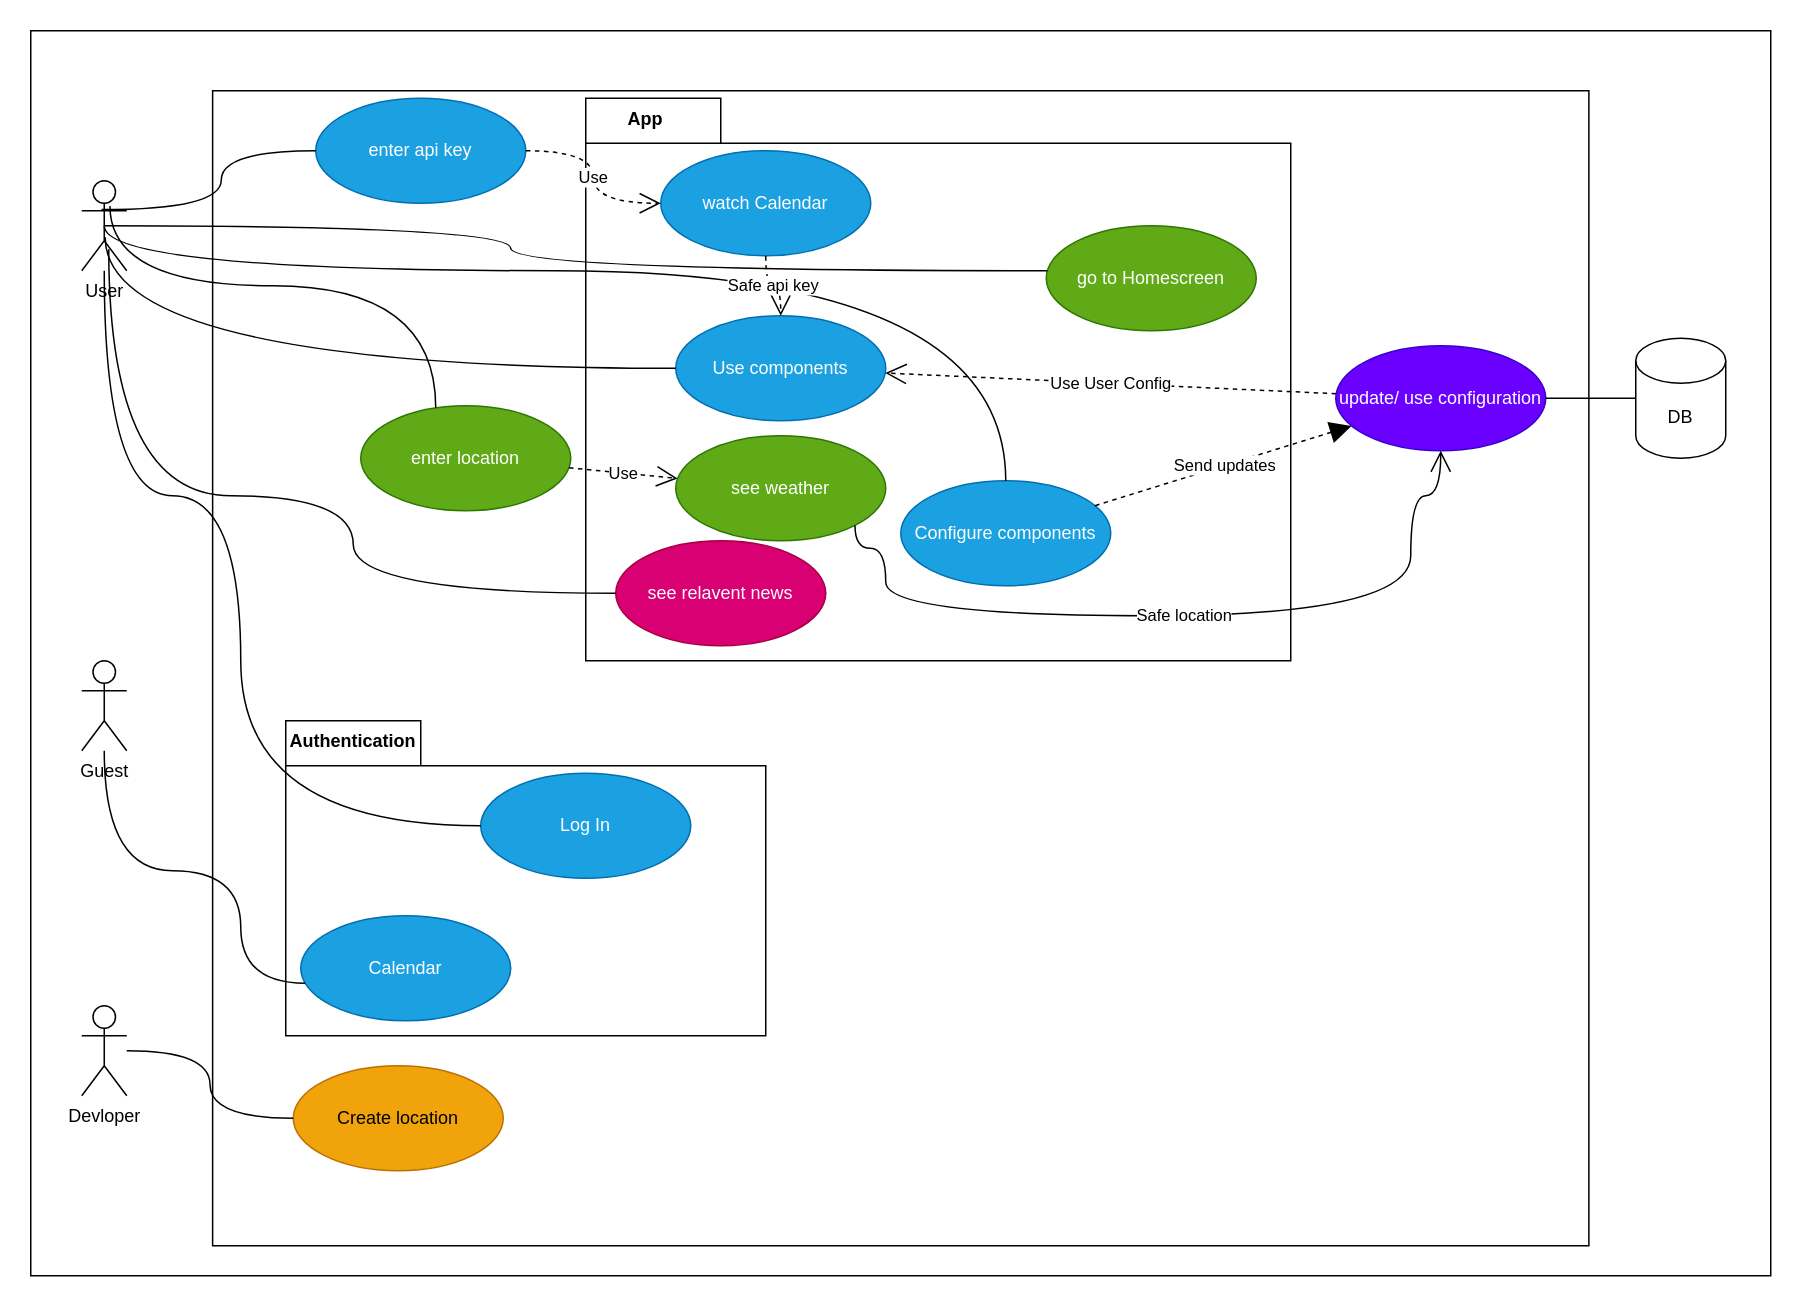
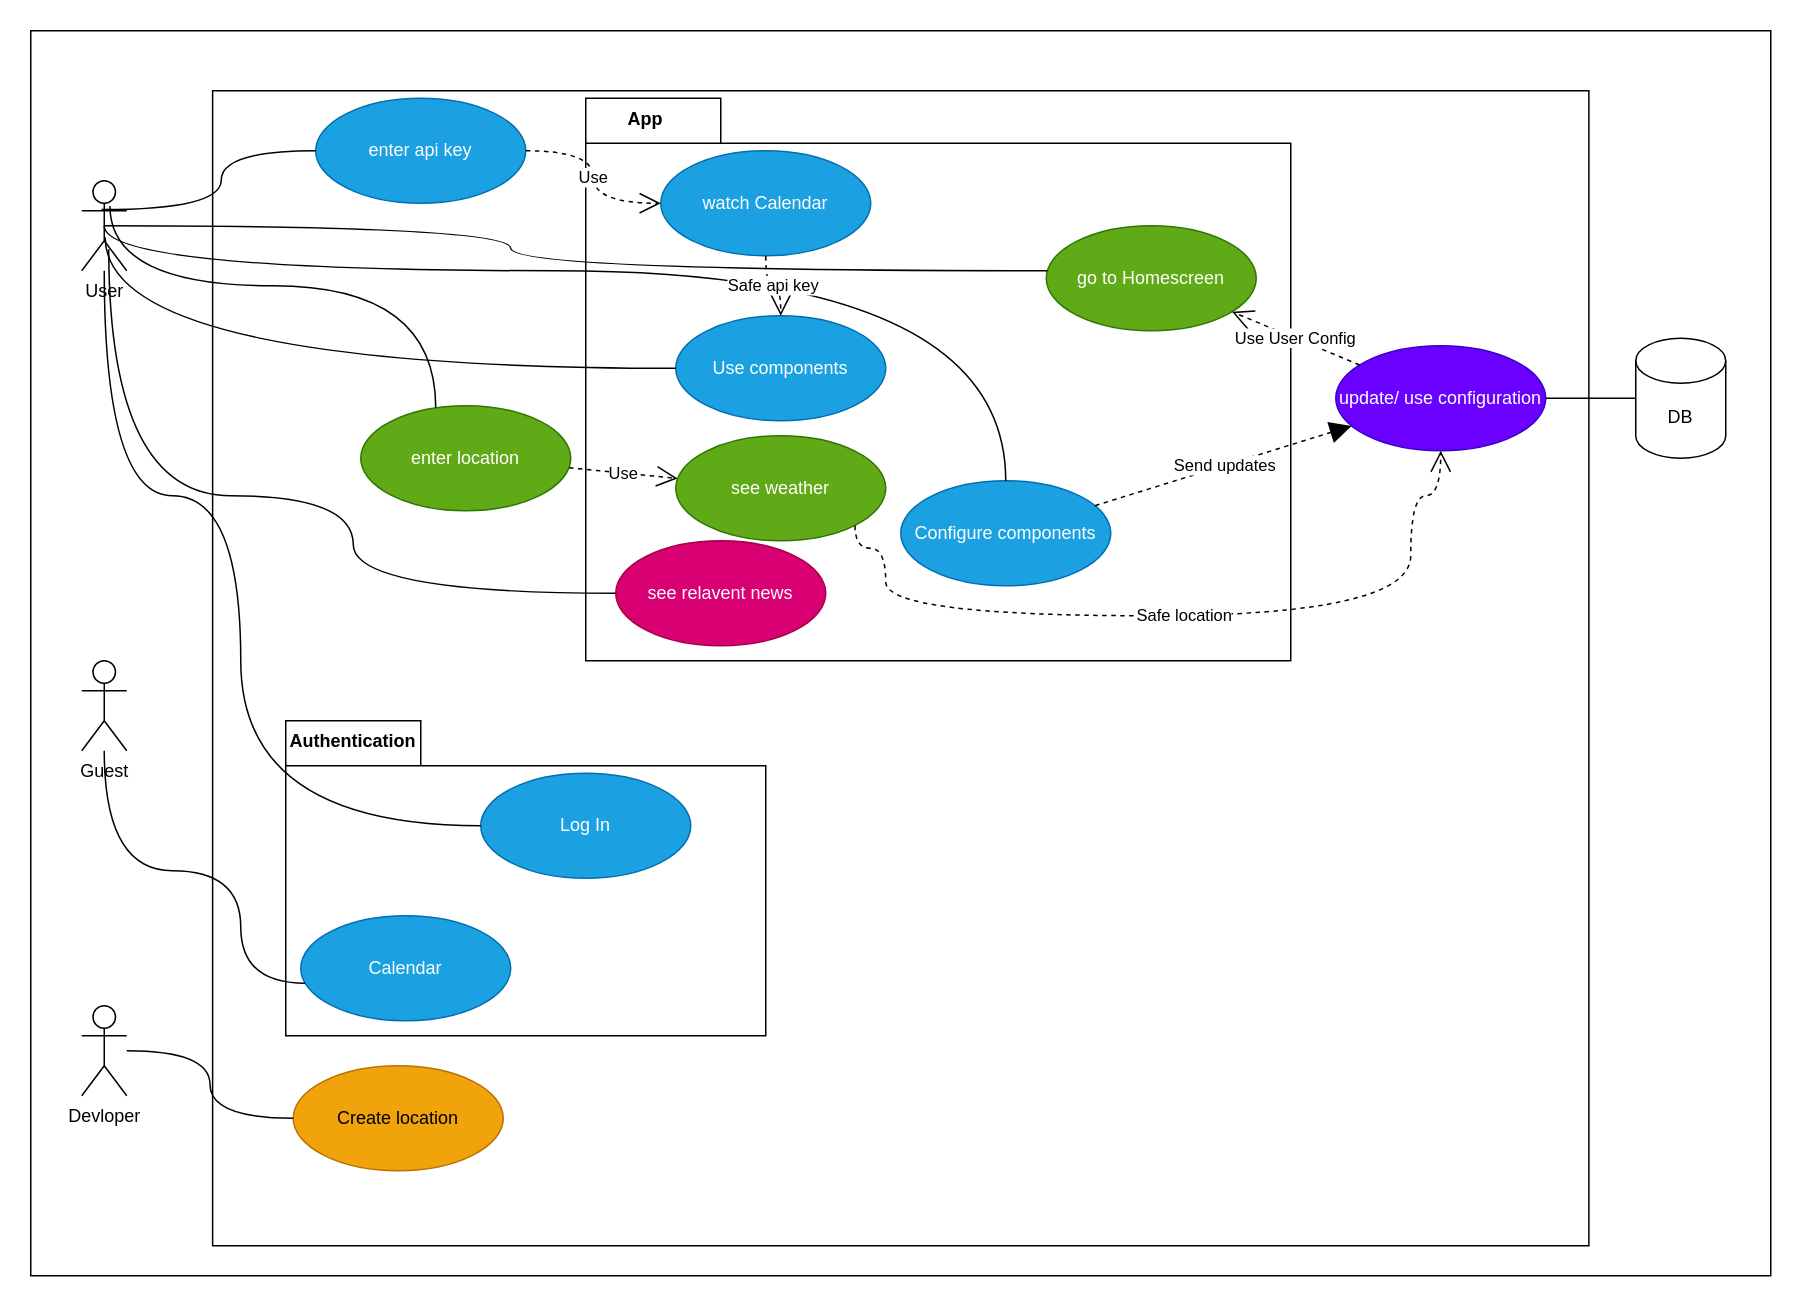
edge "update/ use configuration" -> "Use components": now "update/ use configuration" -> "go to Homescreen"
edge "see weather" -> "update/ use configuration": style solid -> dashed
